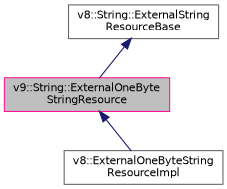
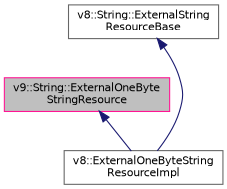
edge "v9::String::ExternalOneByte StringResource" -> "v8::String::ExternalString ResourceBase": now "v8::ExternalOneByteString ResourceImpl" -> "v8::String::ExternalString ResourceBase"
